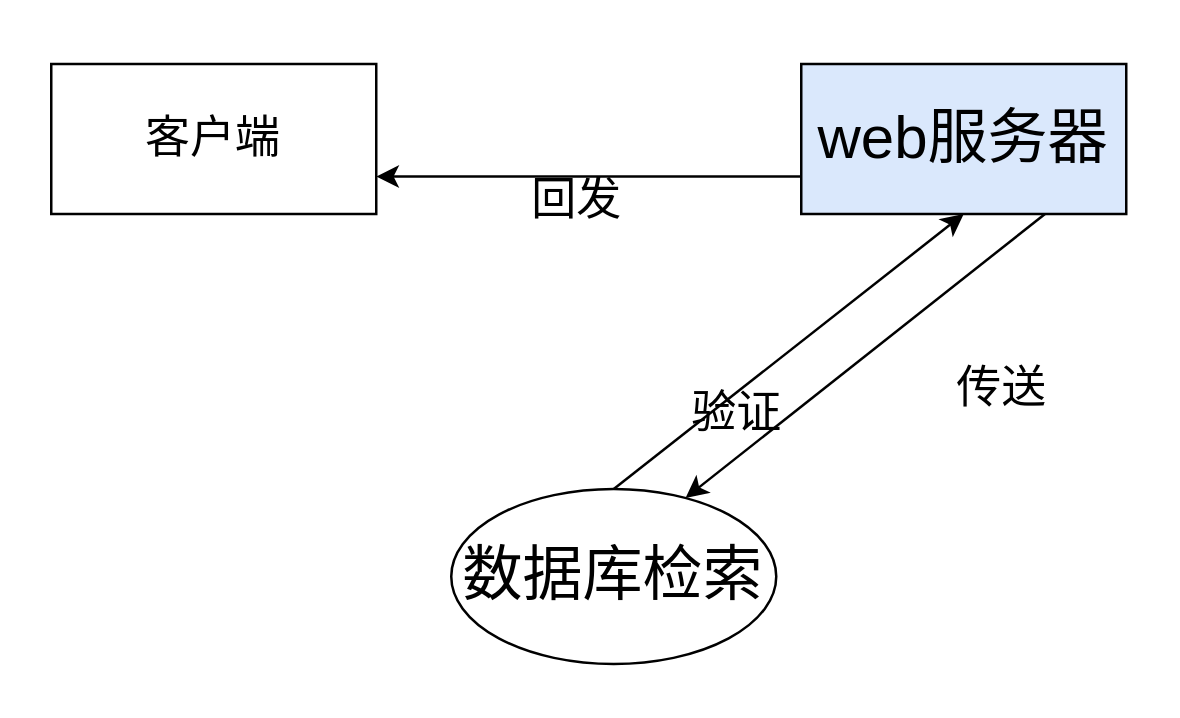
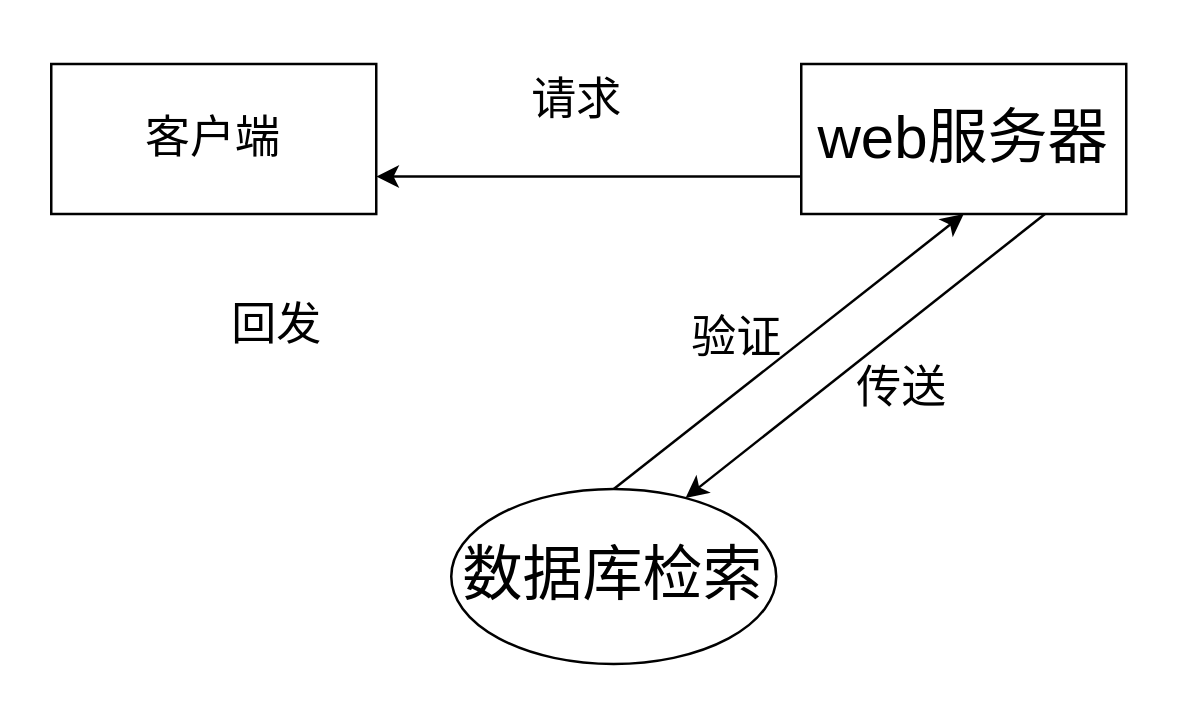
node "请求": added
node "web服务器": fillcolor #dae8fc -> #ffffff
node "回发": moved (576, 201) -> (276, 326)
node "传送": moved (1001, 389) -> (901, 389)
node "验证": moved (736, 414) -> (736, 339)
